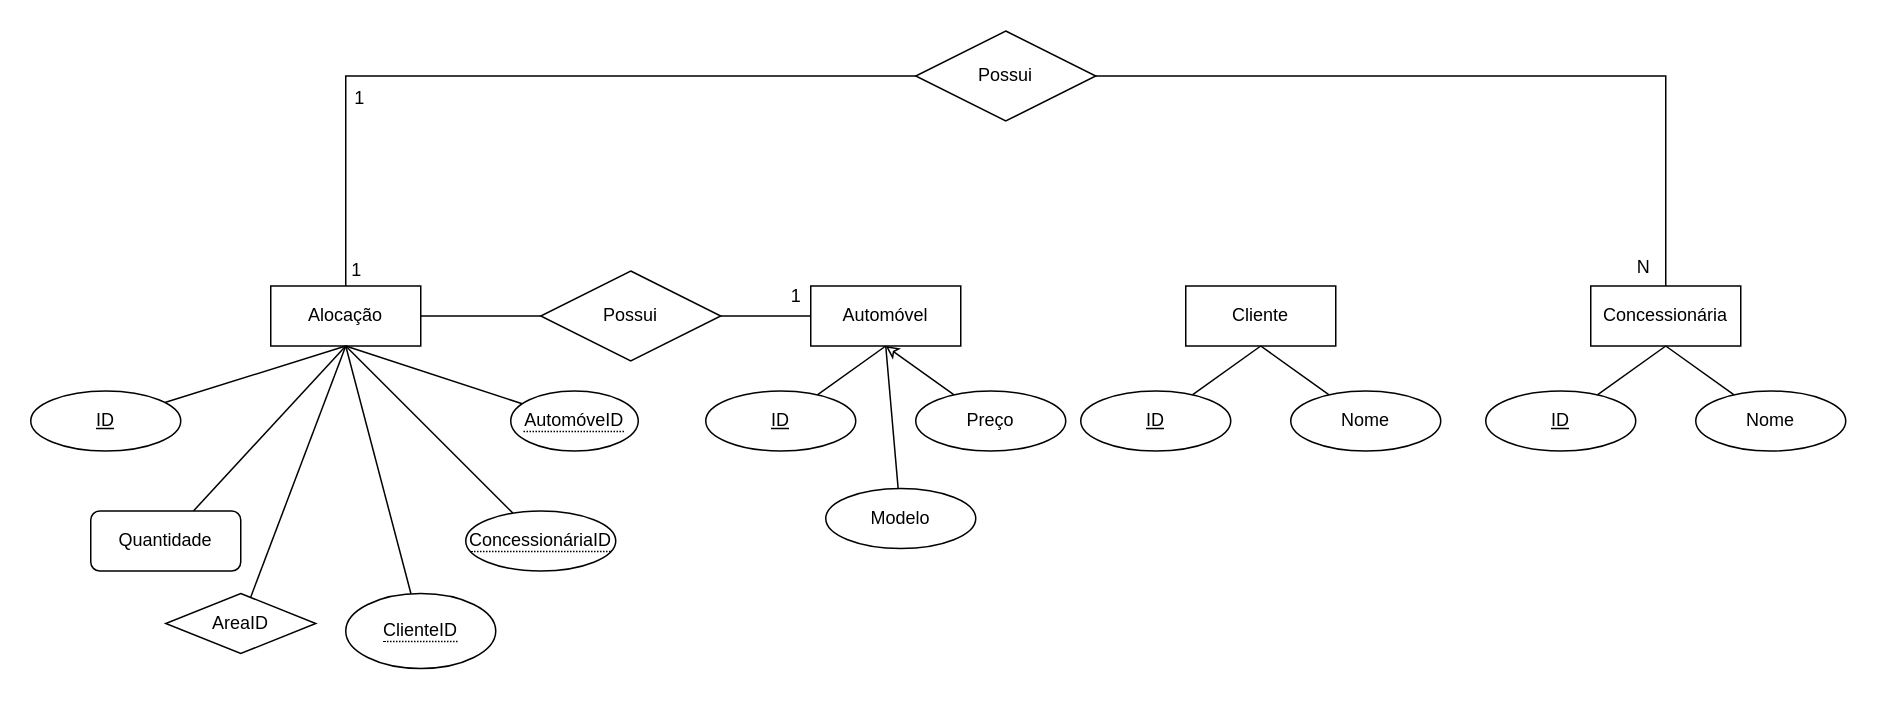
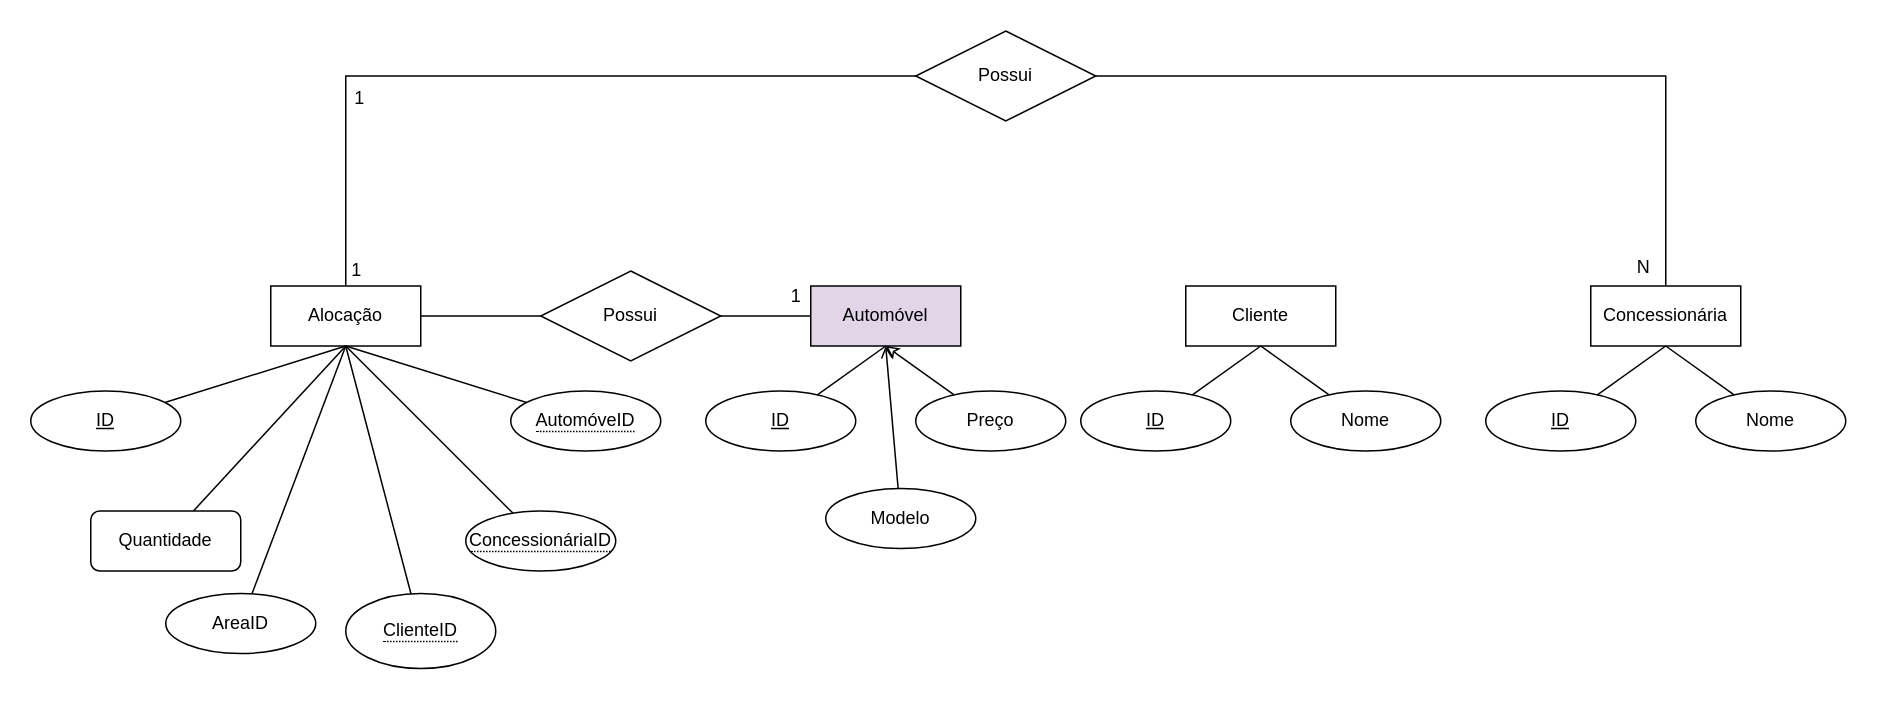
node "Automóvel": fillcolor #ffffff -> #e1d5e7
edge "Automóvel" -- "Modelo": arrowhead none -> open
node "AutomóveID": size 128x60 -> 150x60
node "AreaID": shape diamond -> ellipse
